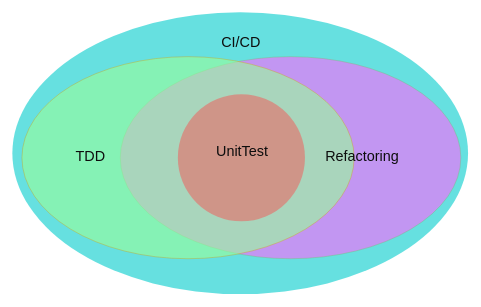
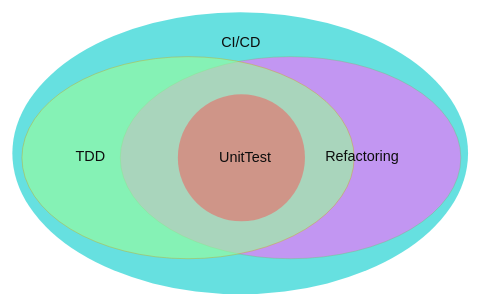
node "UnitTest": moved (242, 152) -> (245, 158)
